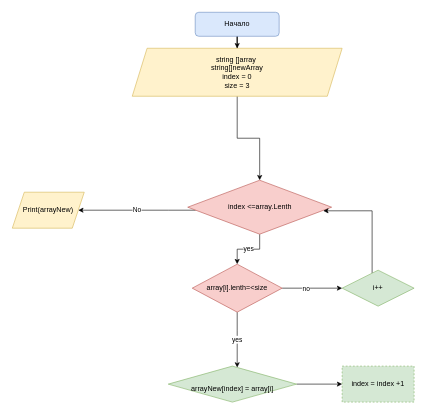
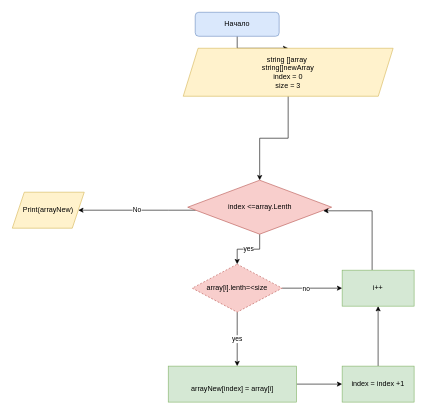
node "string []array string[]newArray index = 0 size = 3": moved (237, 72) -> (288, 72)
node "array[i].lenth=<size": style solid -> dashed
node "i++": shape diamond -> rectangle
edge "index = index +1" -> "i++": added
node "arrayNew[index] = array[i]": shape diamond -> rectangle
node "index = index +1": style dashed -> solid
